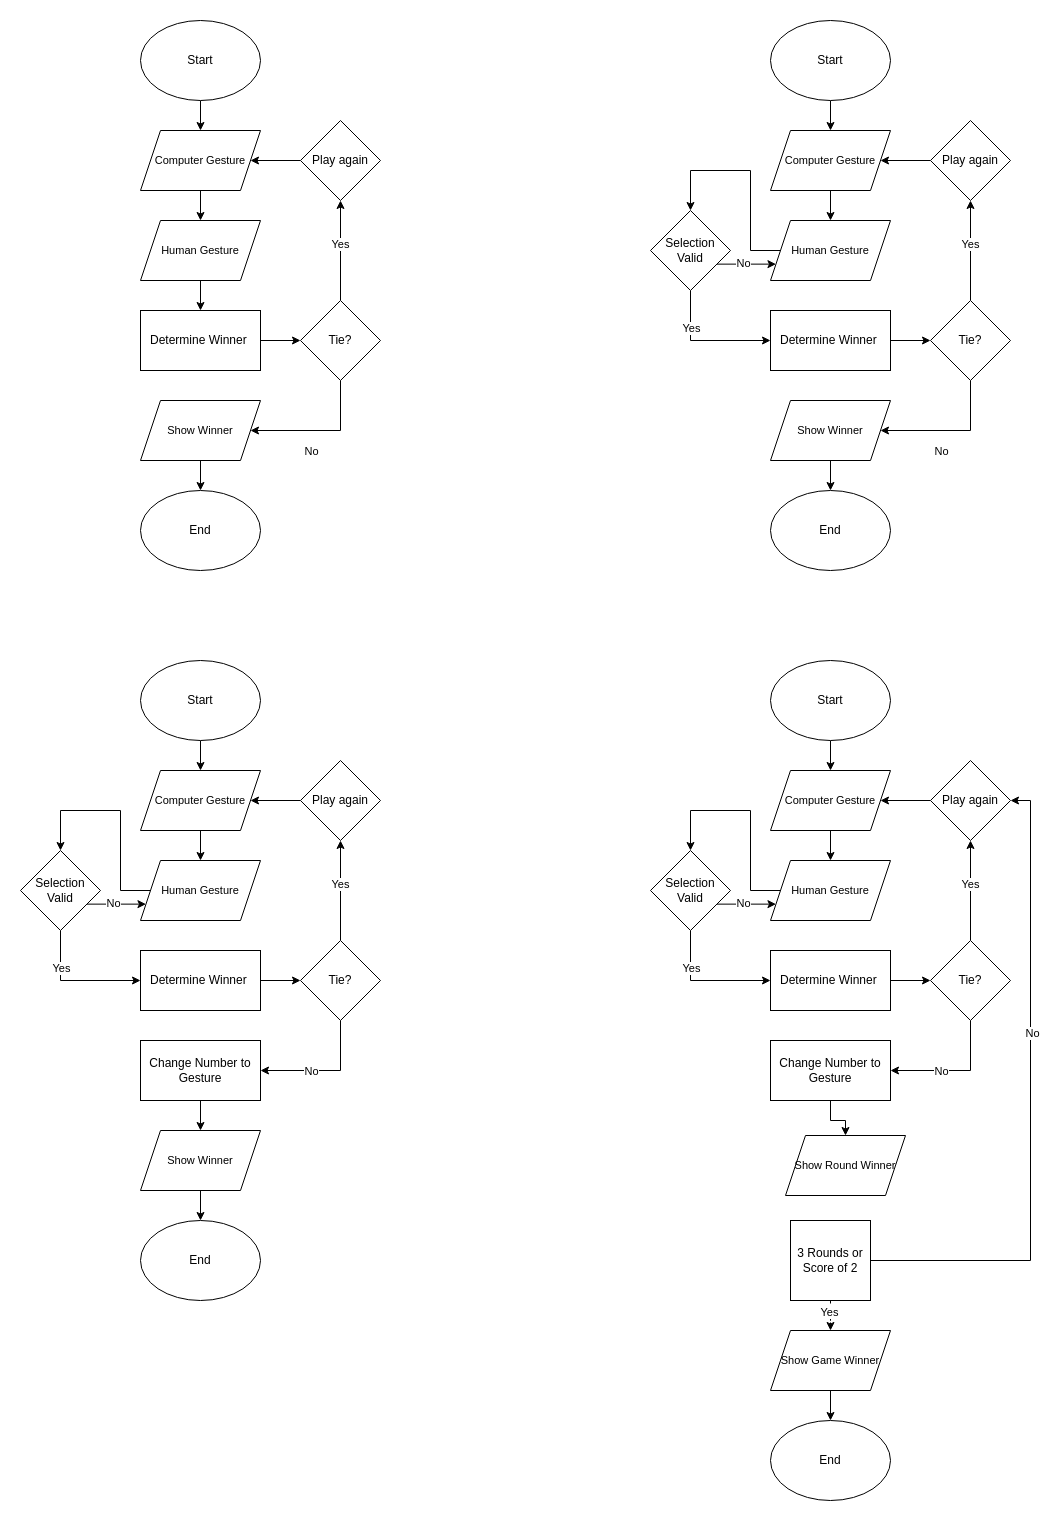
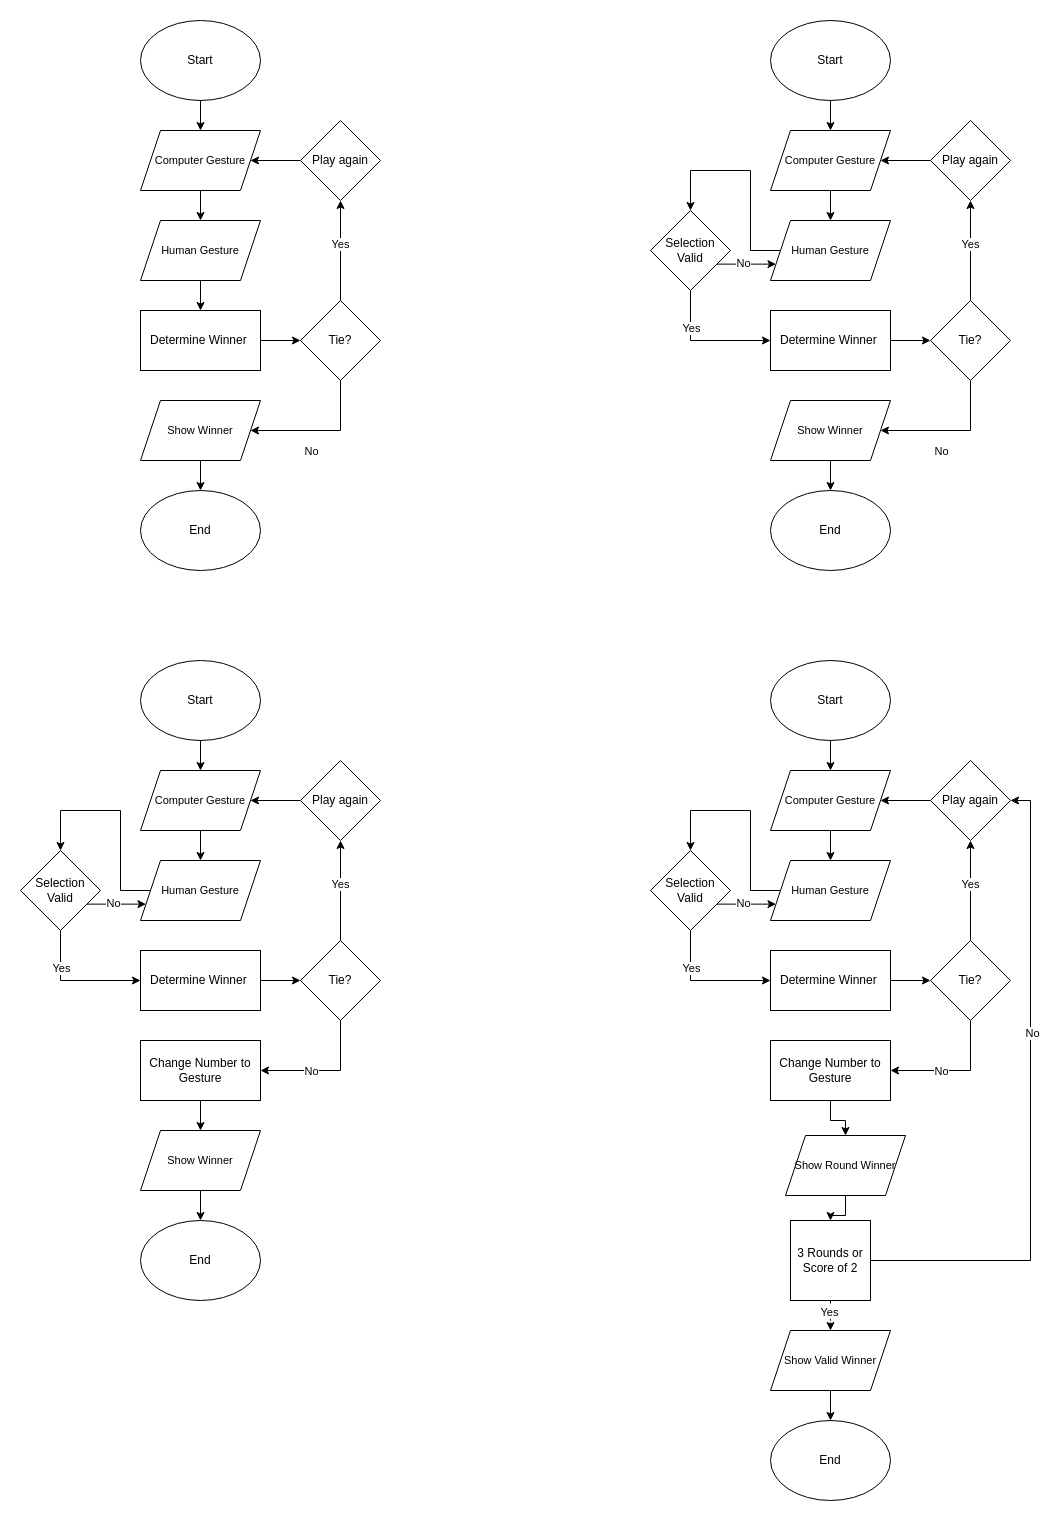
edge "Show Round Winner" -> "3 Rounds or Score of 2": added
node "Show Game Winner": label "Show Game Winner" -> "Show Valid Winner"
